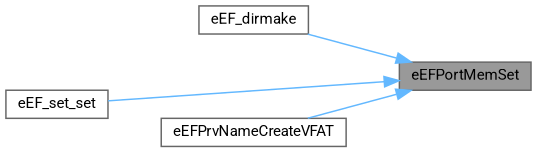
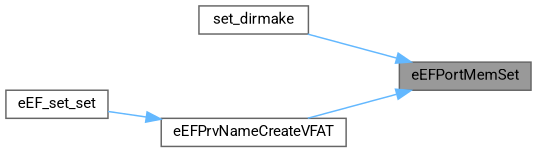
node "eEF_dirmake": label "eEF_dirmake" -> "set_dirmake"
edge "eEF_set_set" -> "eEFPortMemSet": now "eEF_set_set" -> "eEFPrvNameCreateVFAT"
